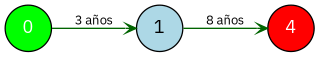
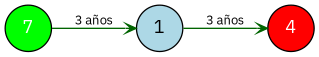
edge "1" -> "4": label "8 años" -> "3 años"
node "0": label "0" -> "7"
